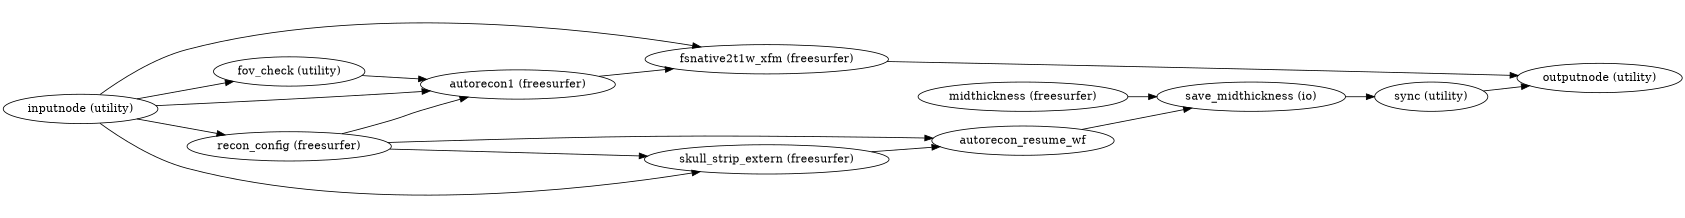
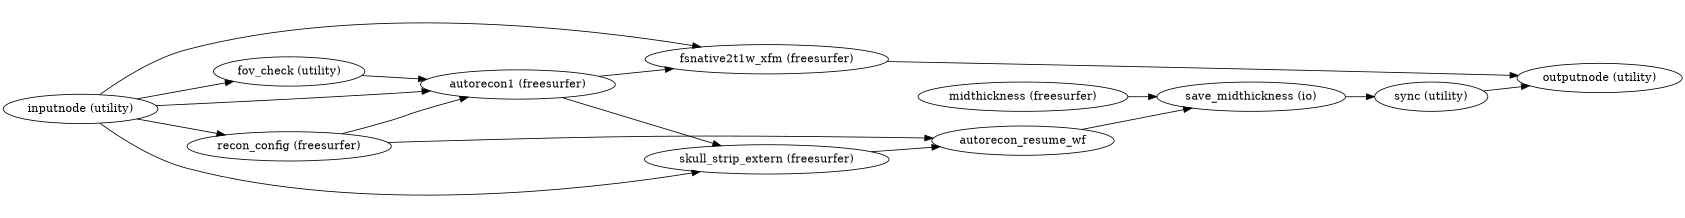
edge "recon_config (freesurfer)" -> "skull_strip_extern (freesurfer)": now "autorecon1 (freesurfer)" -> "skull_strip_extern (freesurfer)"
